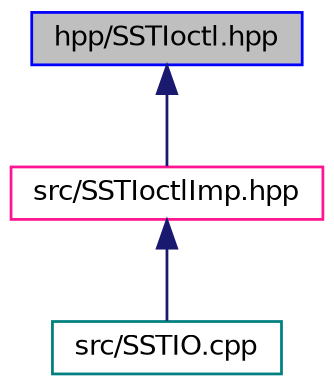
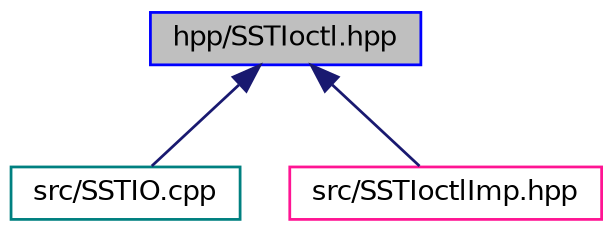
edge "src/SSTIO.cpp" -> "src/SSTIoctlImp.hpp": now "src/SSTIO.cpp" -> "hpp/SSTIoctl.hpp"
